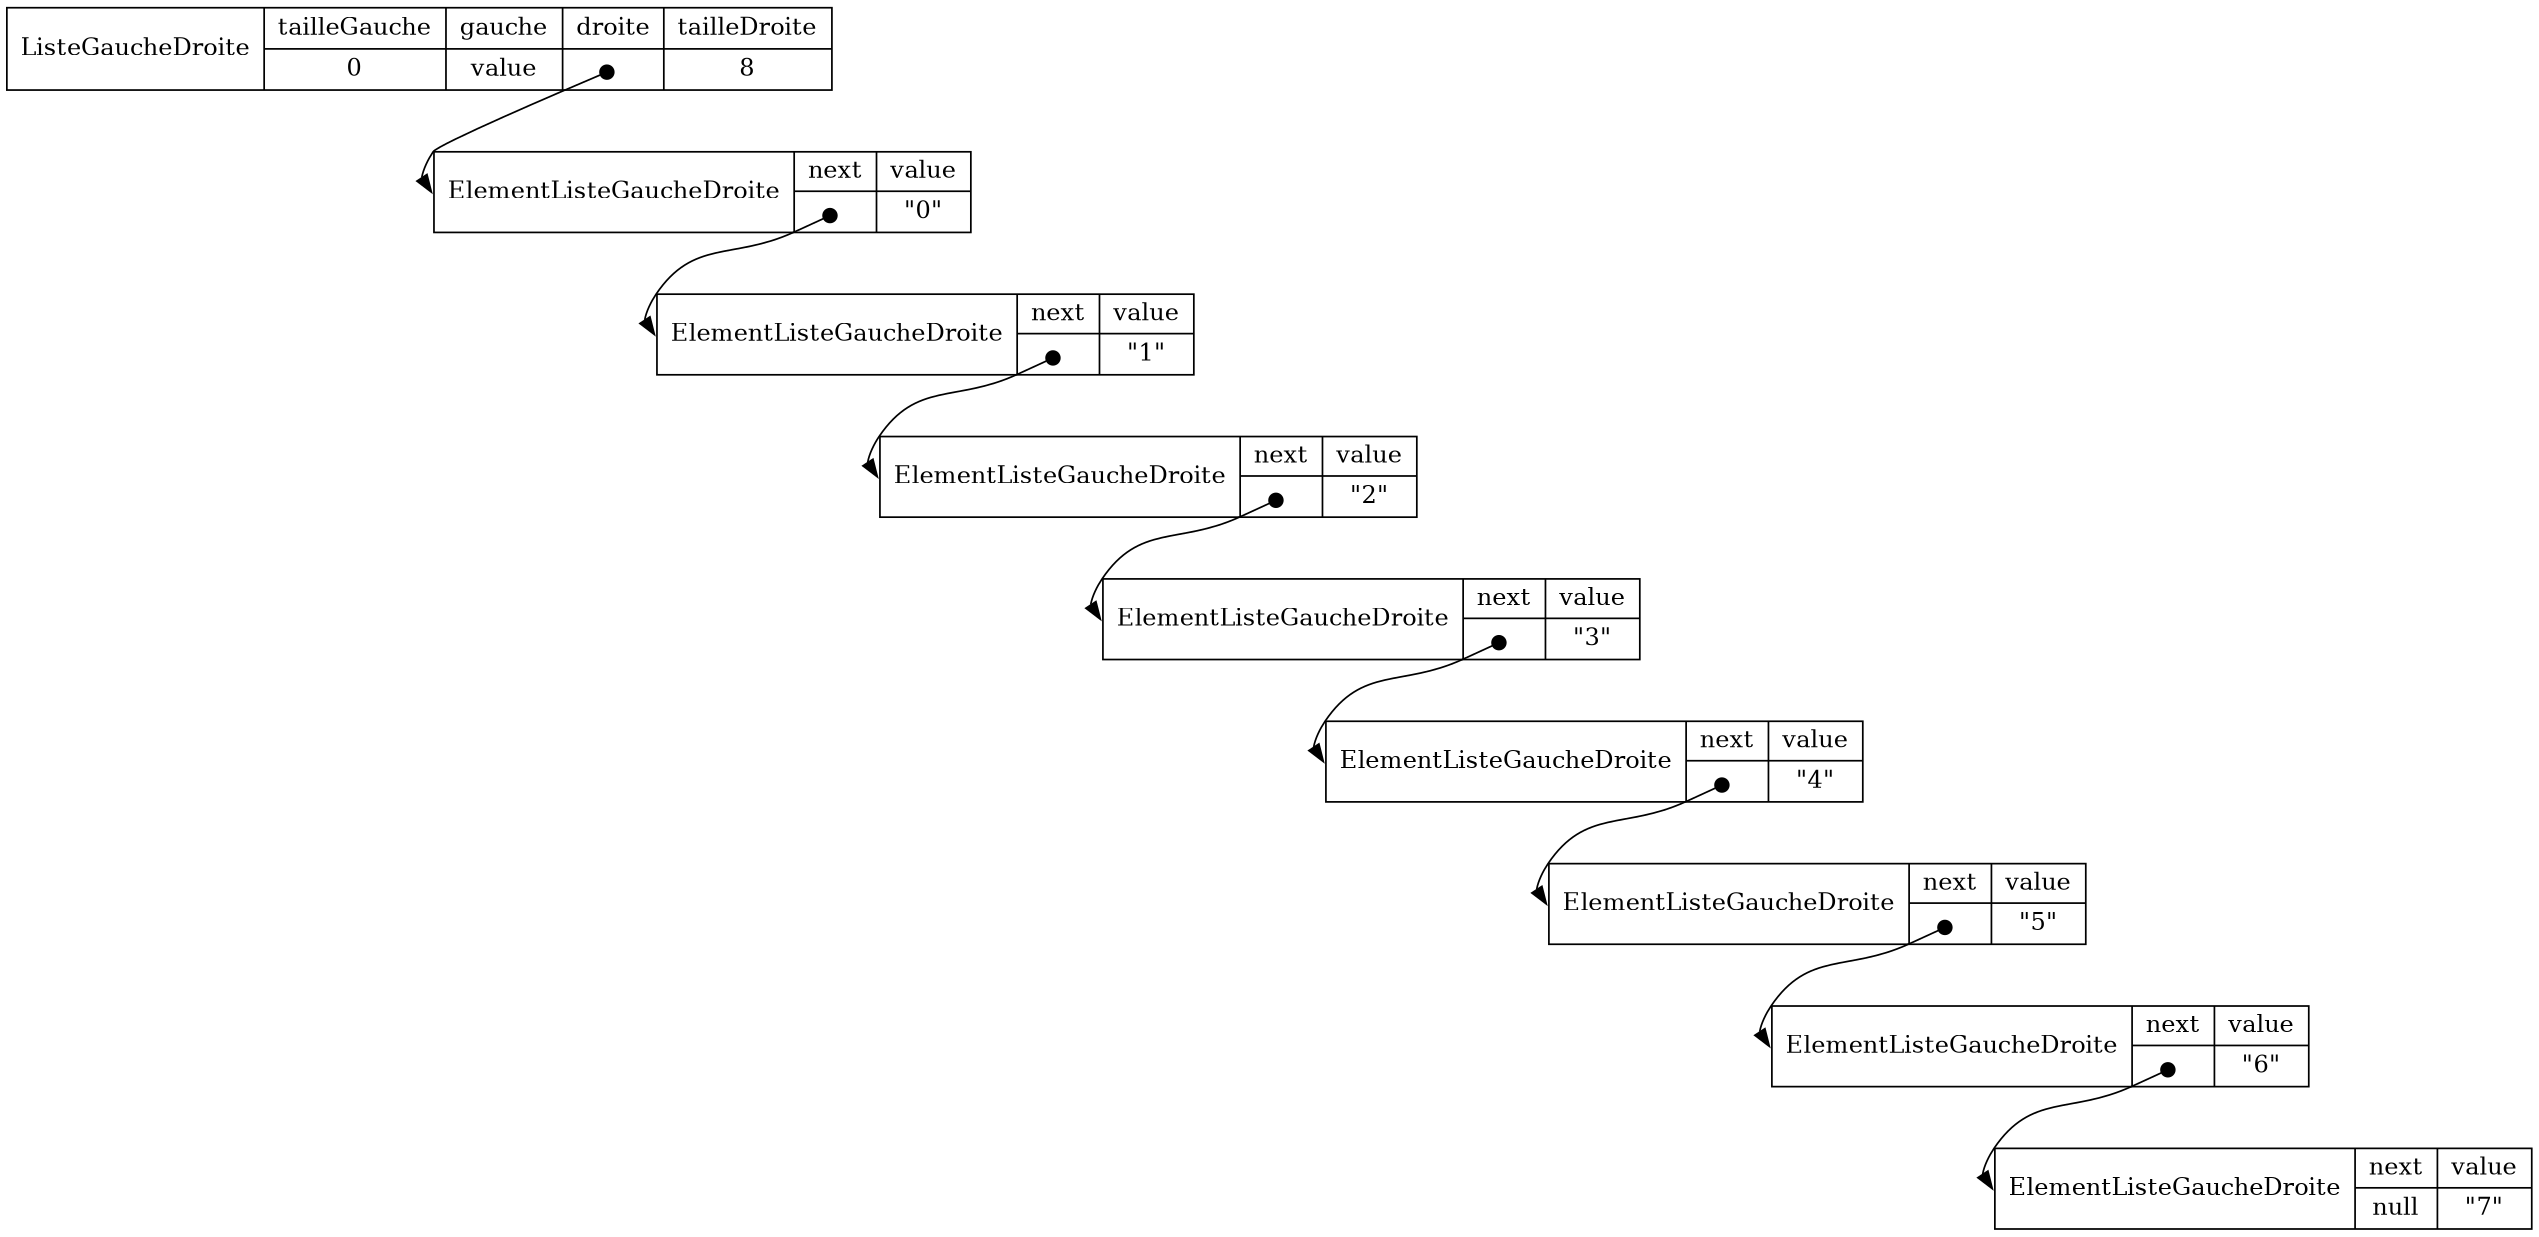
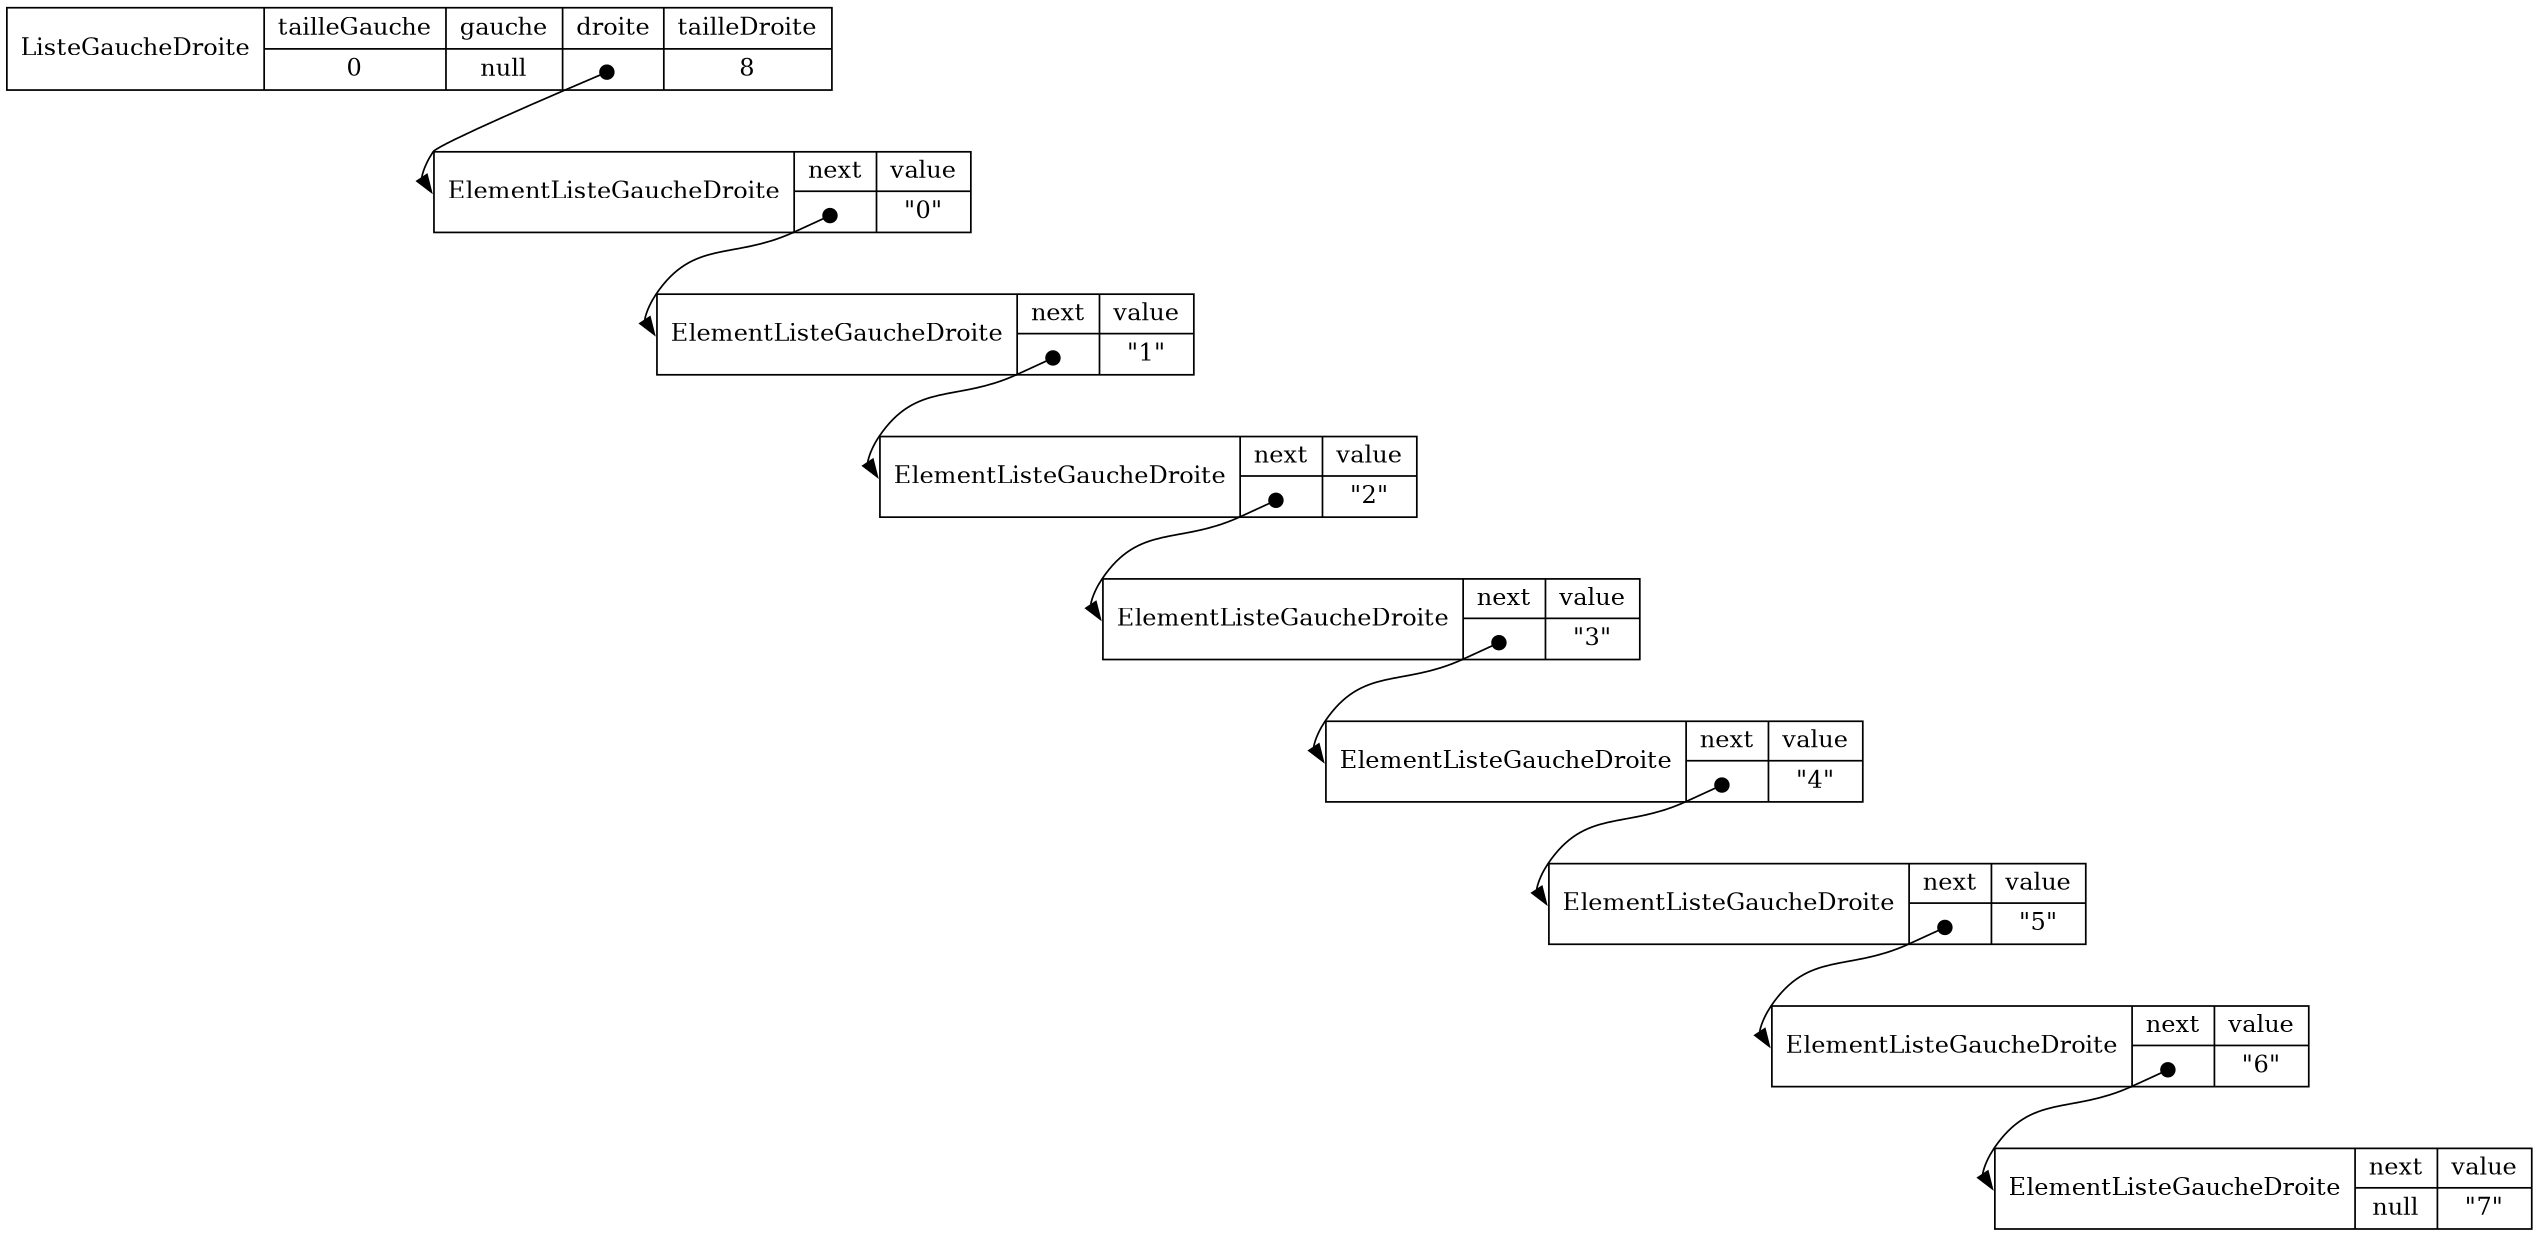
node "ListeGaucheDroite": text "value" -> "null"
